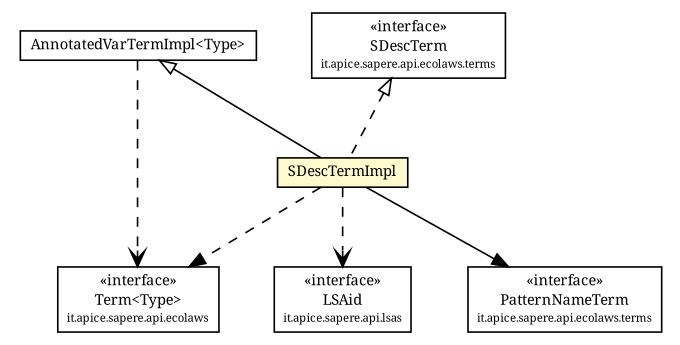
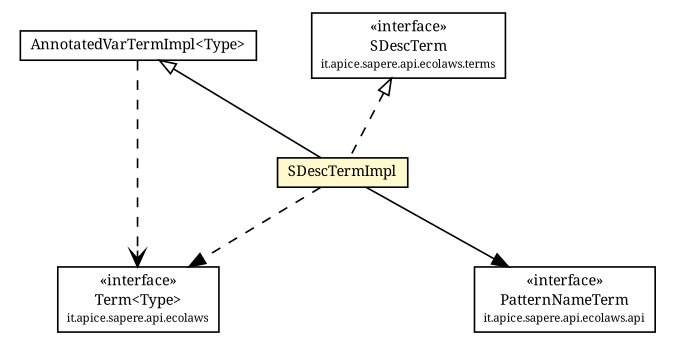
node "LSAid": removed
node "PatternNameTerm": text "it.apice.sapere.api.ecolaws.terms" -> "it.apice.sapere.api.ecolaws.api"
